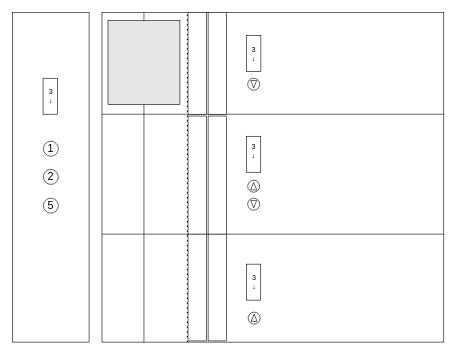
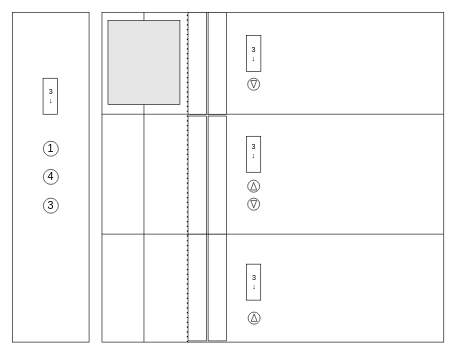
node "2": label "2" -> "4"
node "5": label "5" -> "3"
